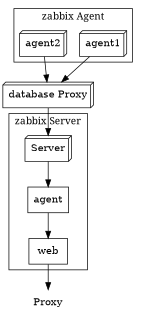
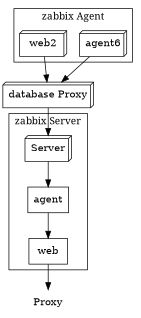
node "agent2": label "agent2" -> "web2"
node "agent1": label "agent1" -> "agent6"
